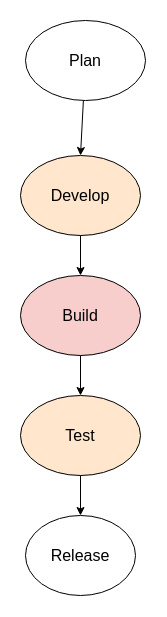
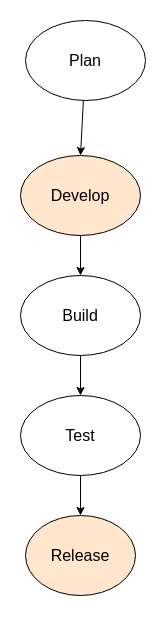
node "Build": fillcolor #f8cecc -> #ffffff
node "Test": fillcolor #ffe6cc -> #ffffff
node "Release": fillcolor #ffffff -> #ffe6cc
